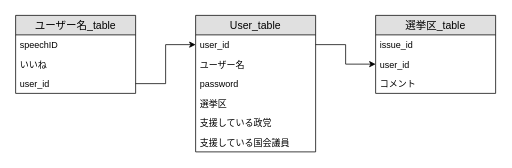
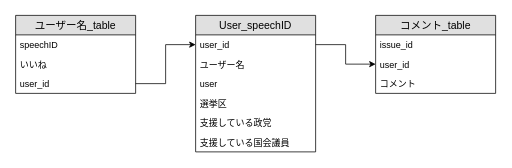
node "User_table": label "User_table" -> "User_speechID"
node "選挙区_table": label "選挙区_table" -> "コメント_table"
node "password": label "password" -> "user"
